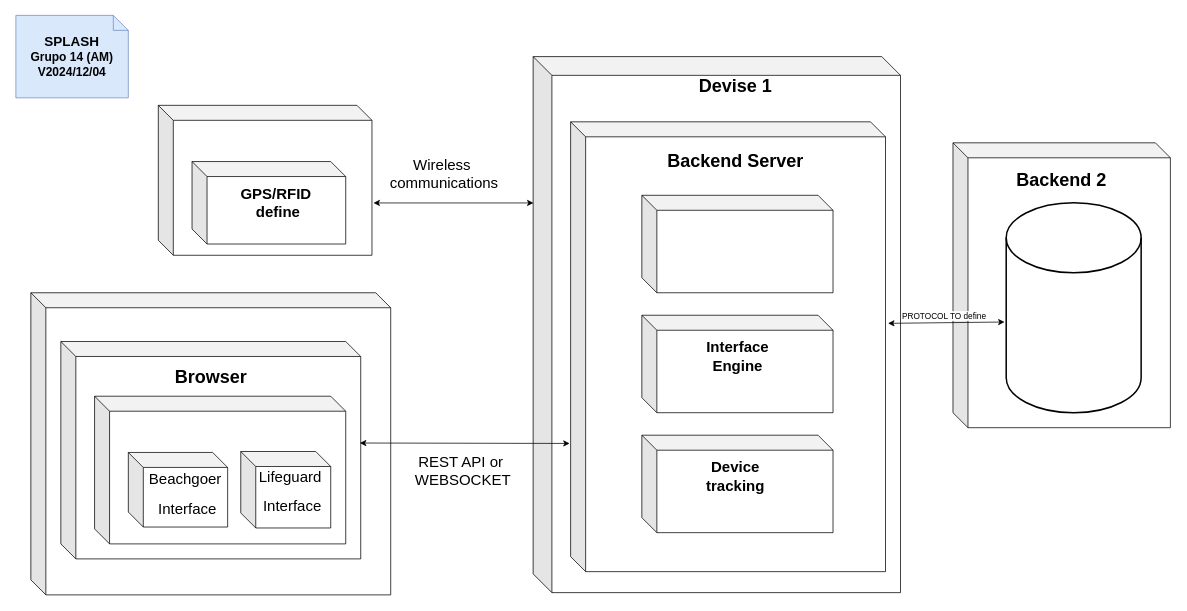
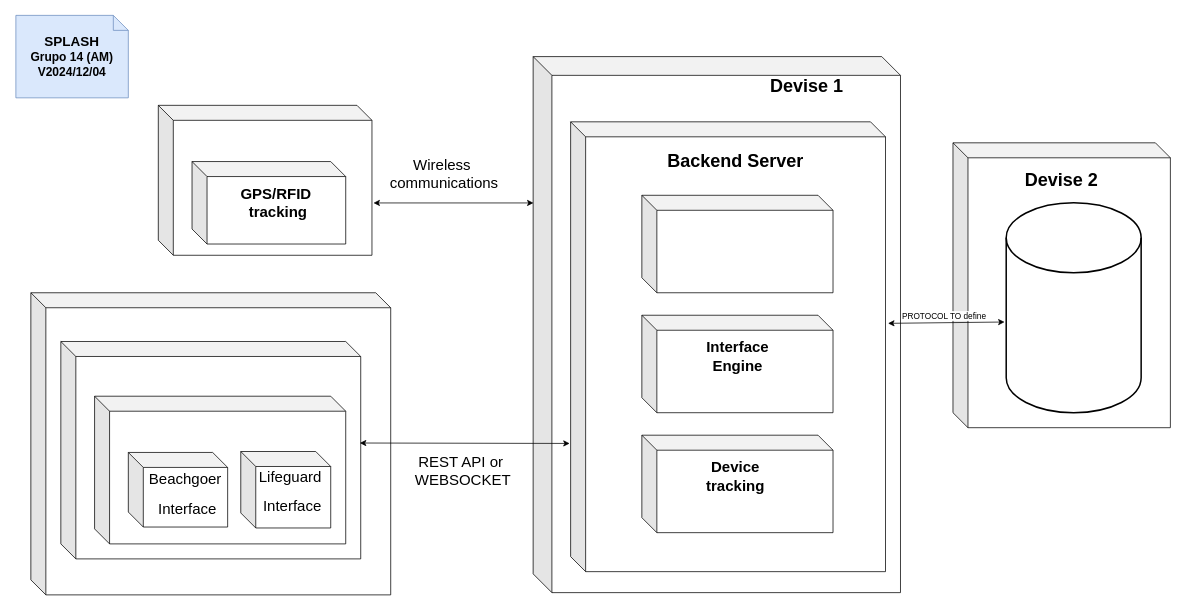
node "Devise 1": moved (735, 87) -> (807, 87)
node "Backend 2": label "Backend 2" -> "Devise 2"
node "GPS/RFID define": label "GPS/RFID define" -> "GPS/RFID tracking"
node "Browser": removed
